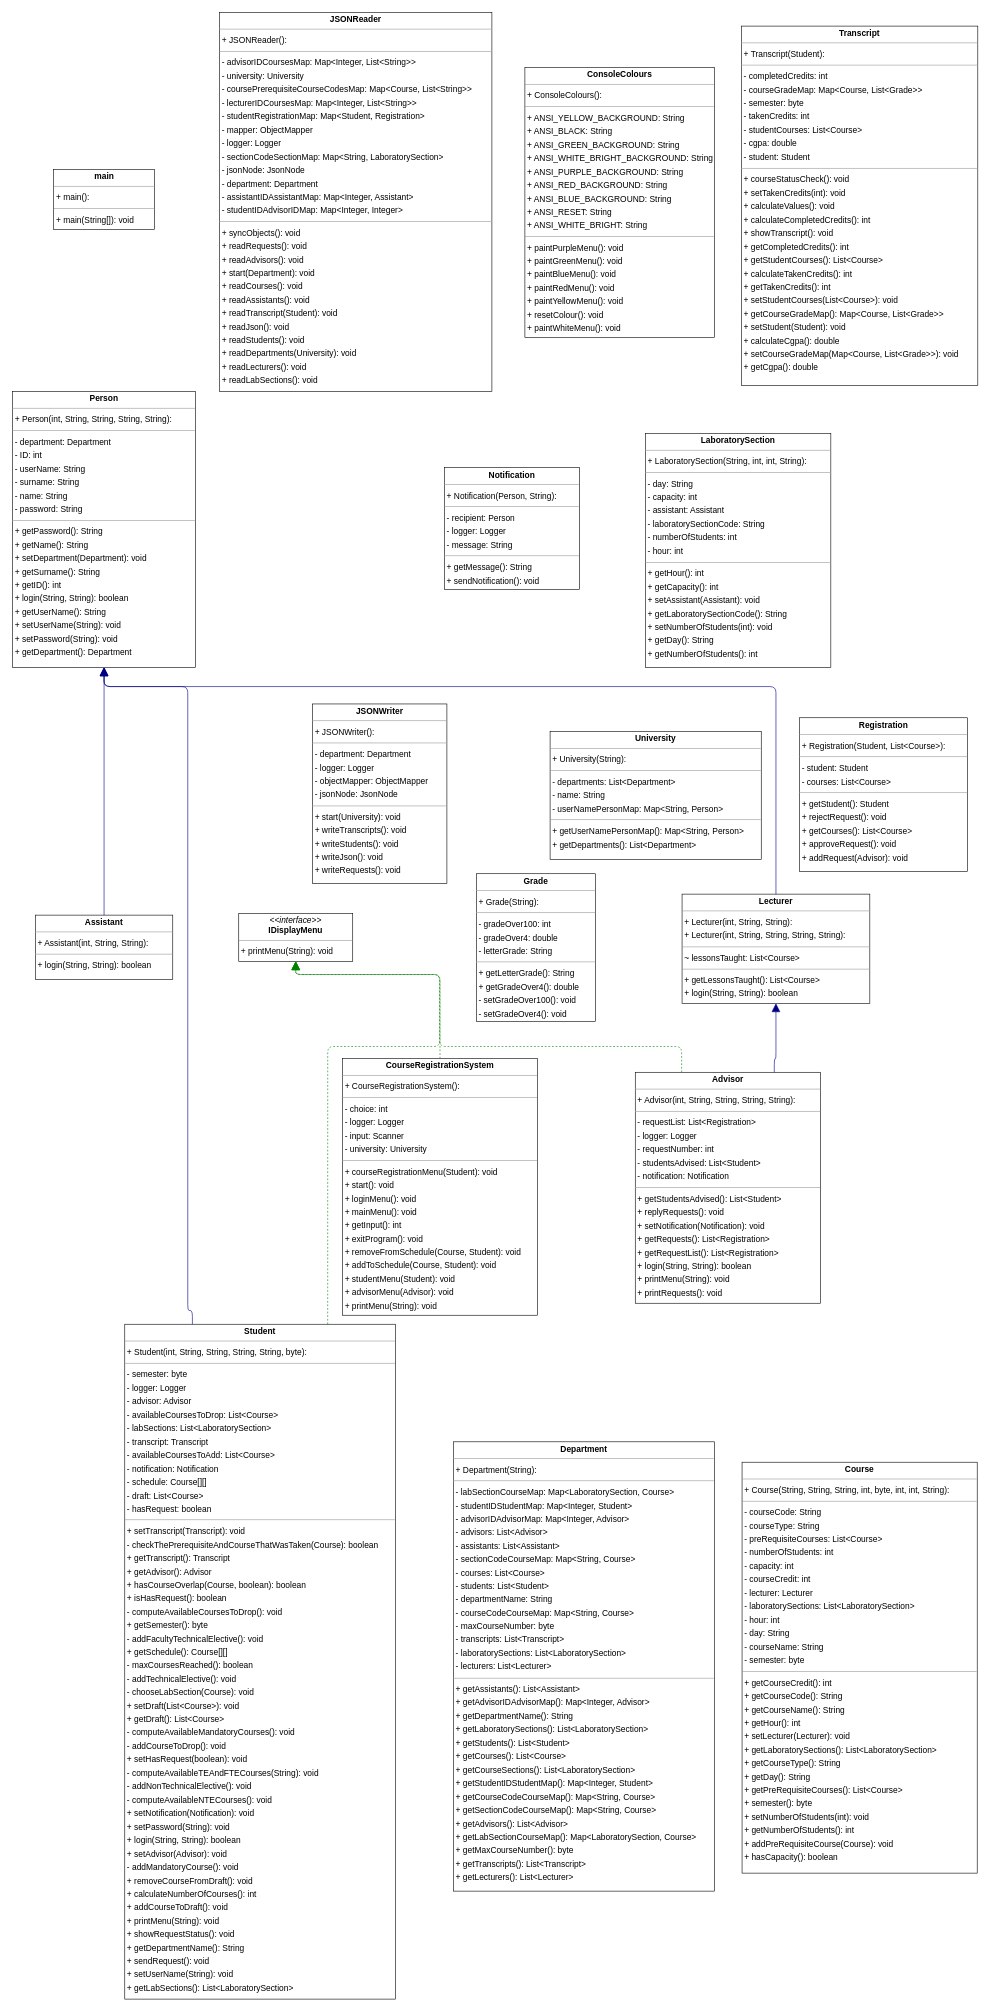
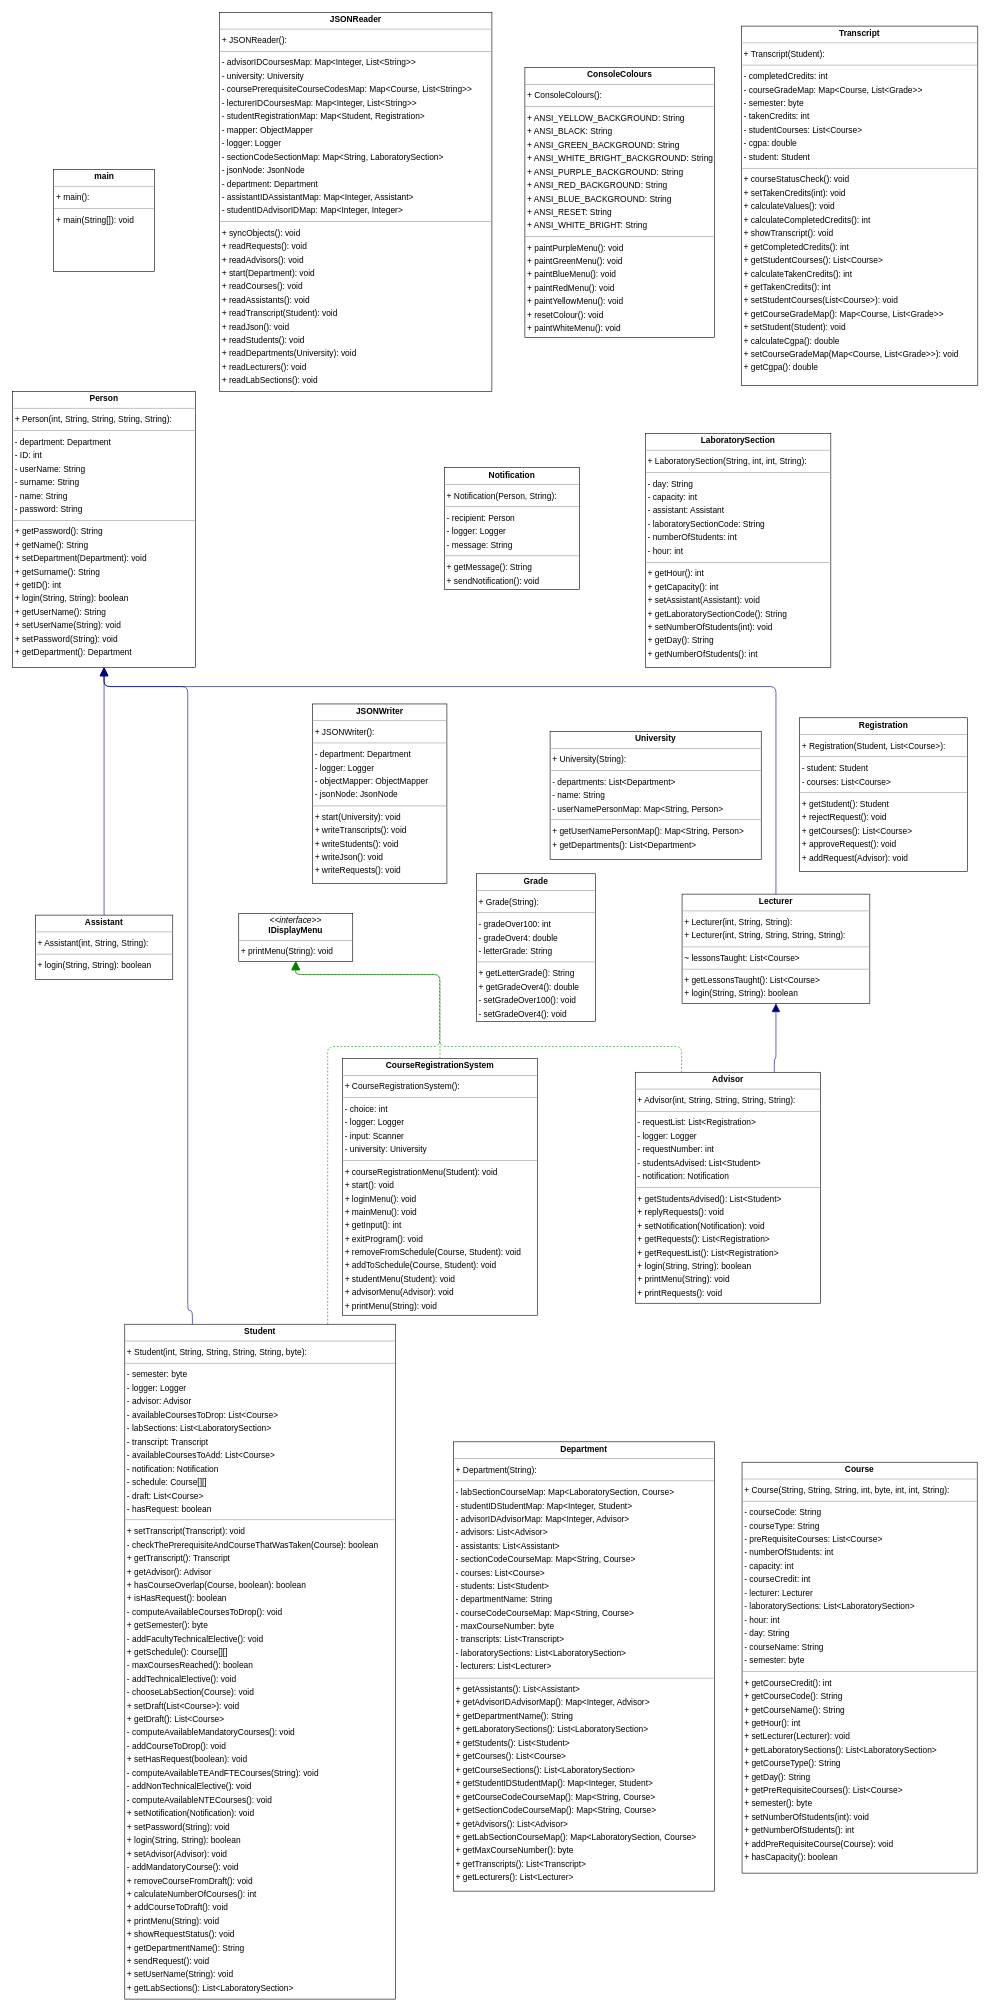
node "main + main(): + main(String[]): void": size 101x60 -> 101x102
